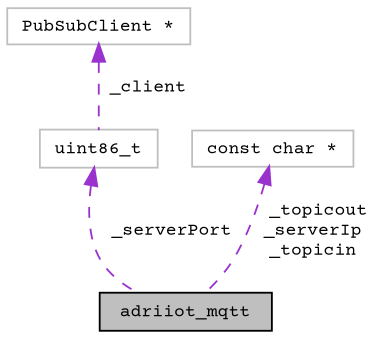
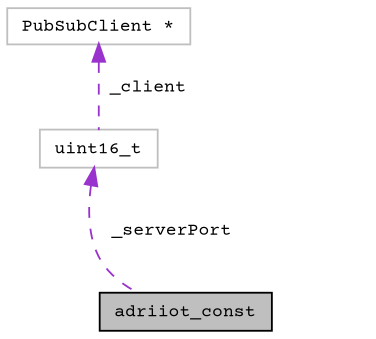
node "uint86_t": label "uint86_t" -> "uint16_t"
node "const char *": removed
node "adriiot_mqtt": label "adriiot_mqtt" -> "adriiot_const"
